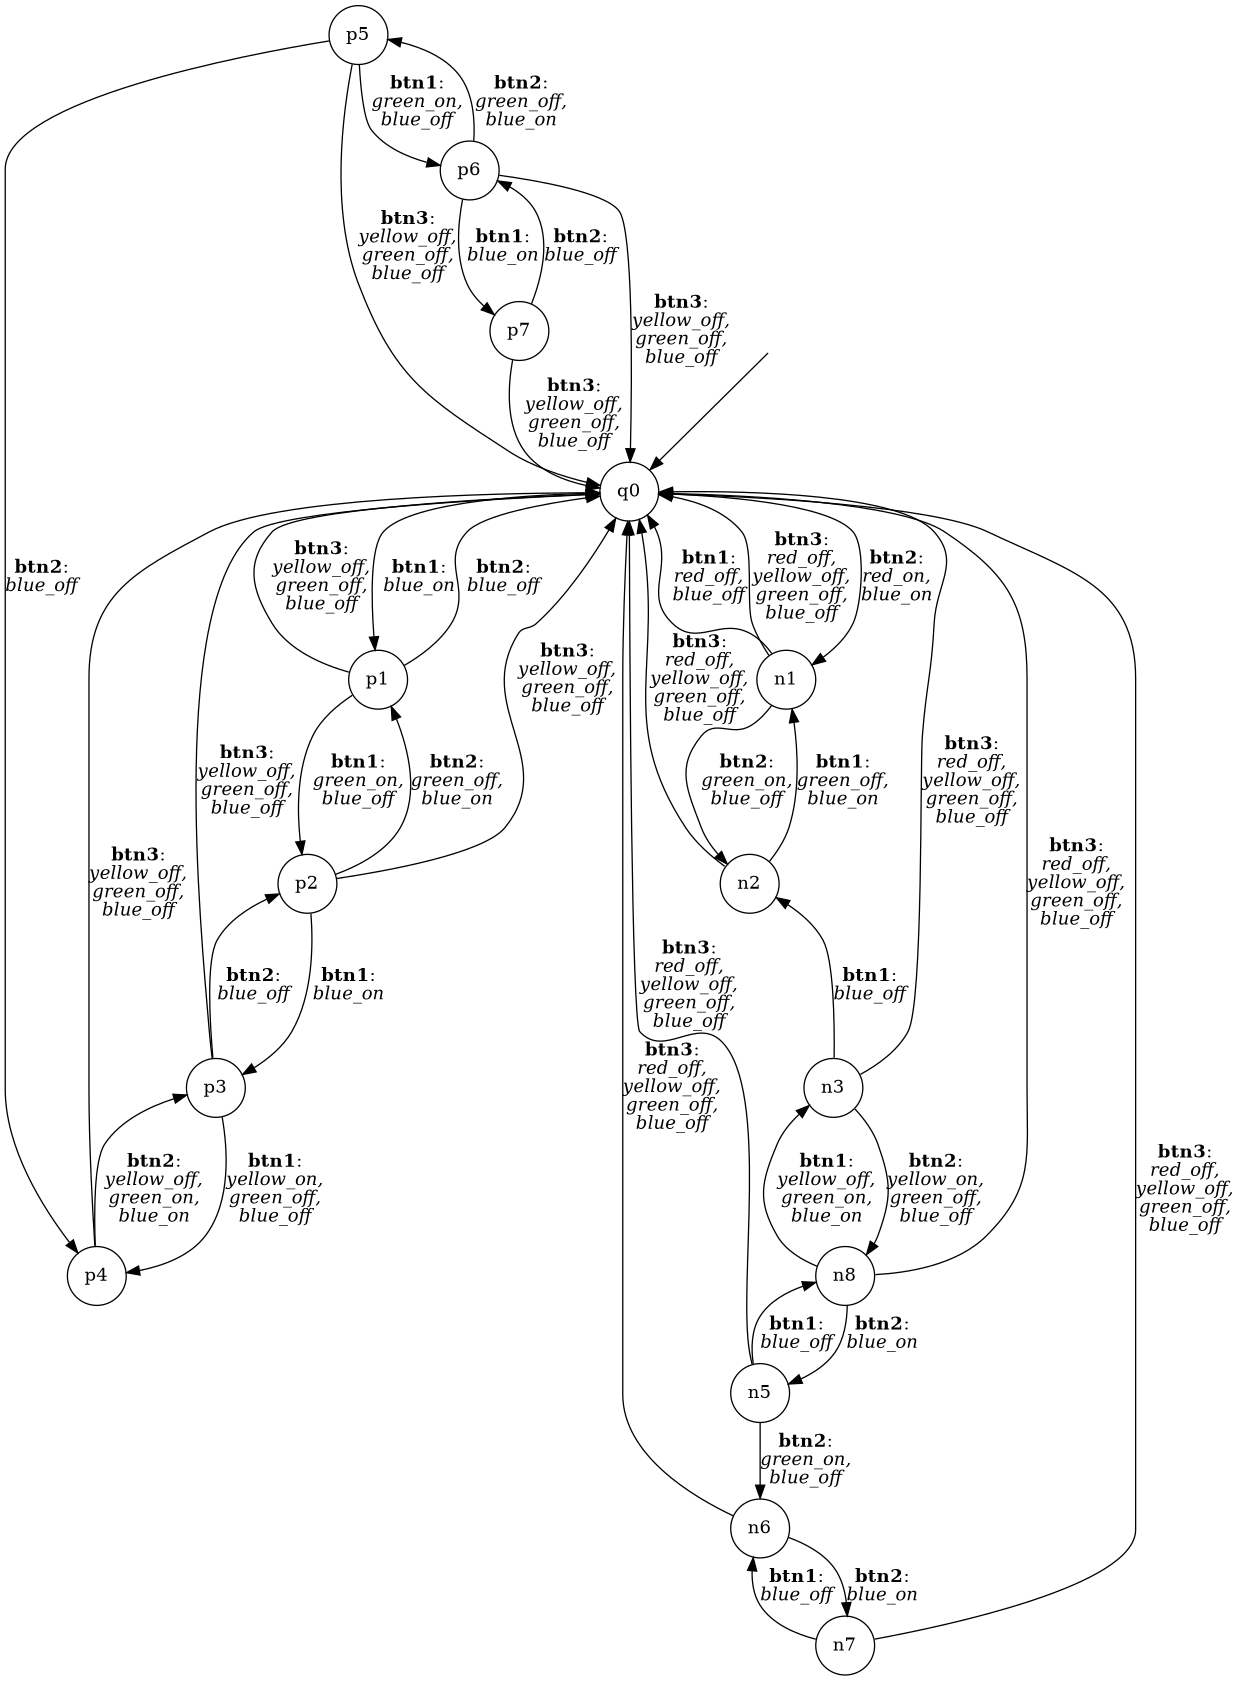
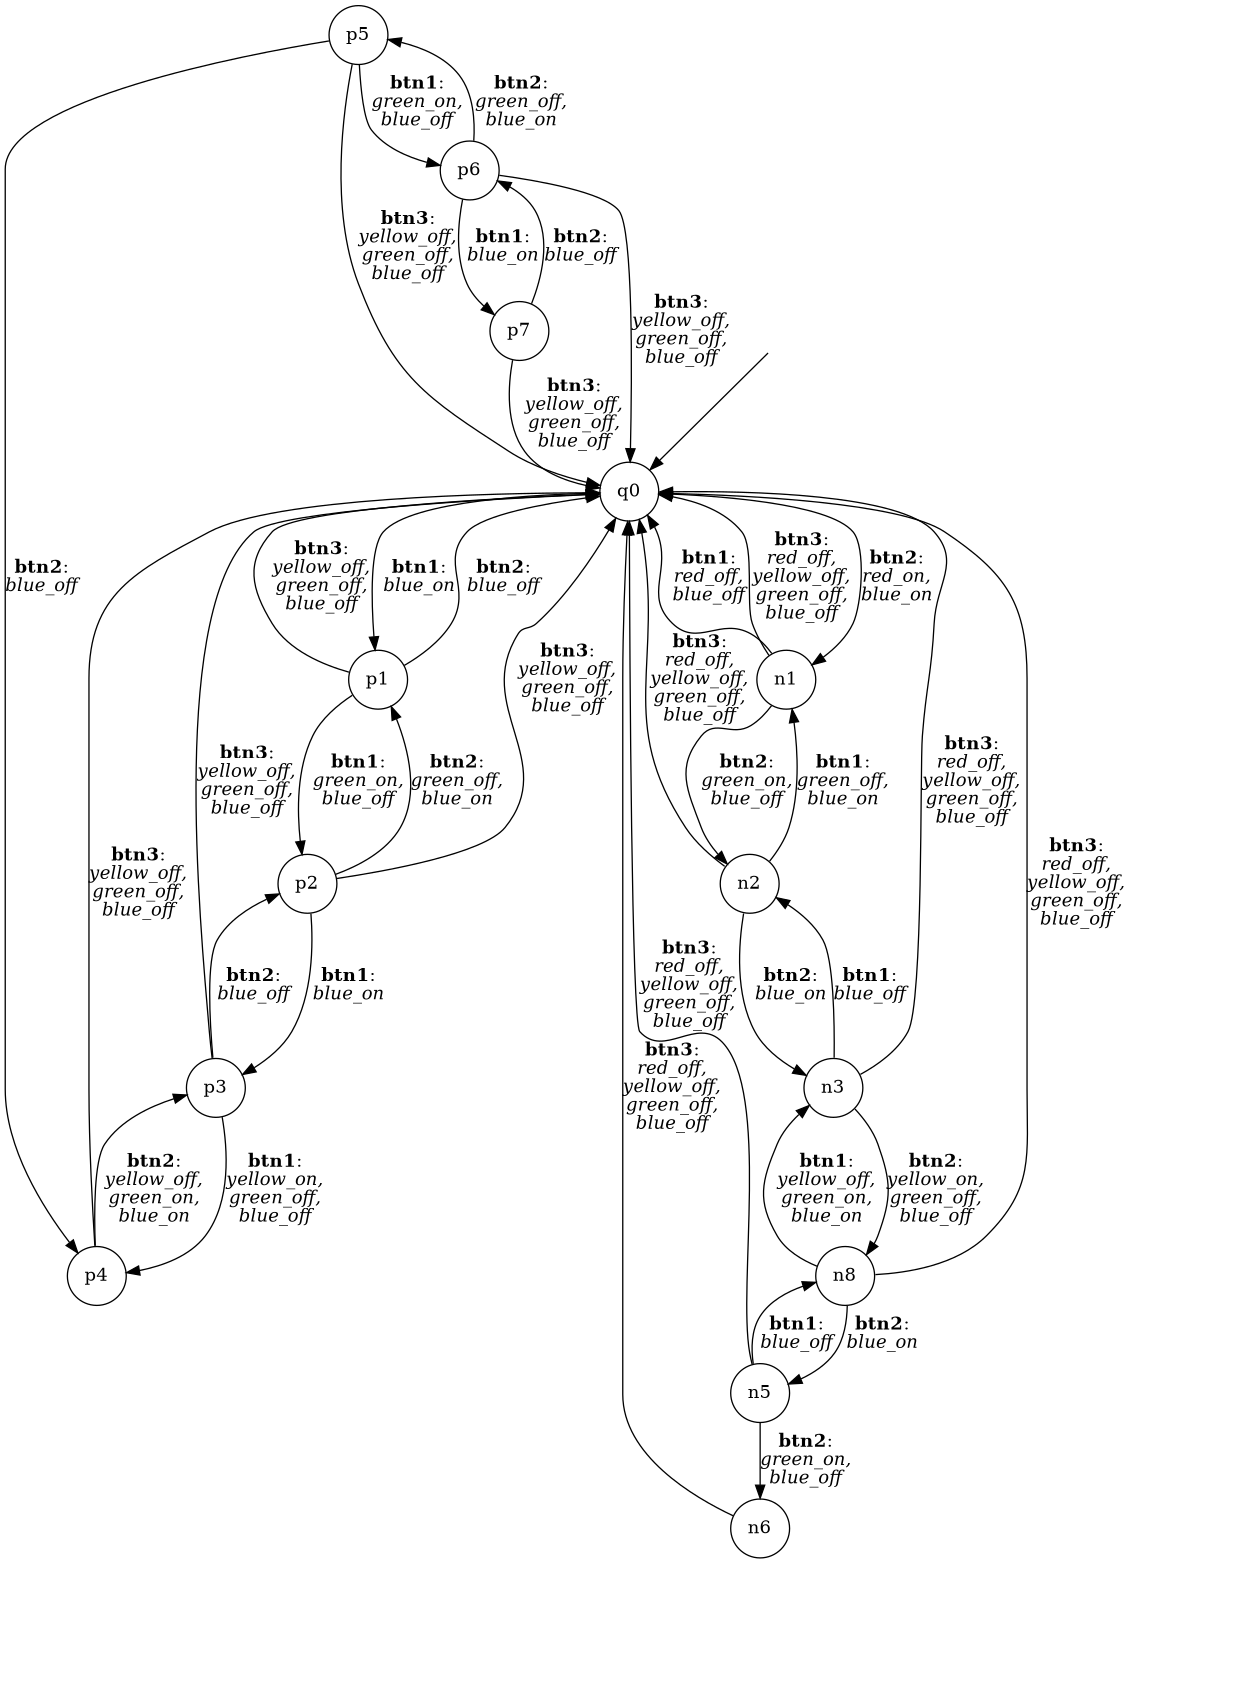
edge "n2" -> "n3": added, label "btn2 : blue_on"
node "n7": removed
